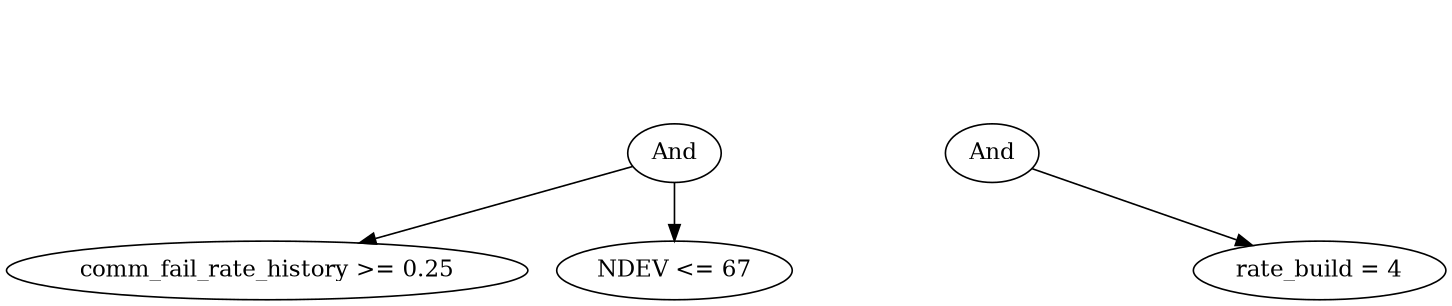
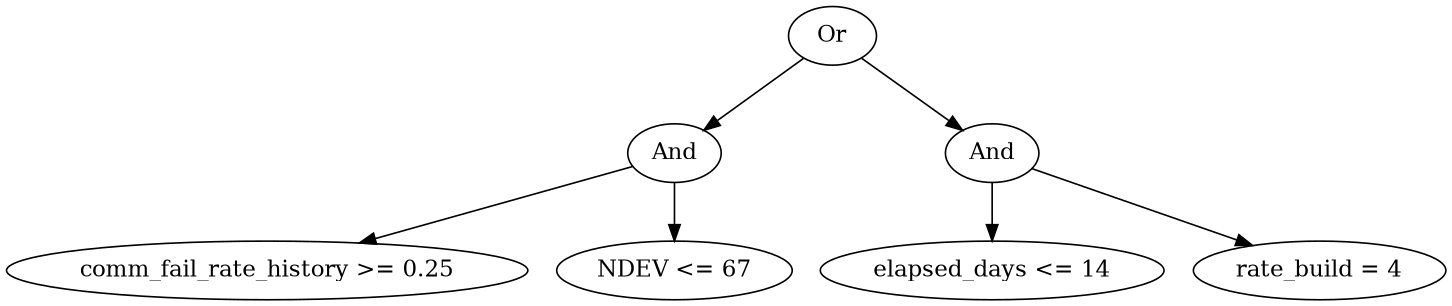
node "Or": added
node "elapsed_days <= 14": added
